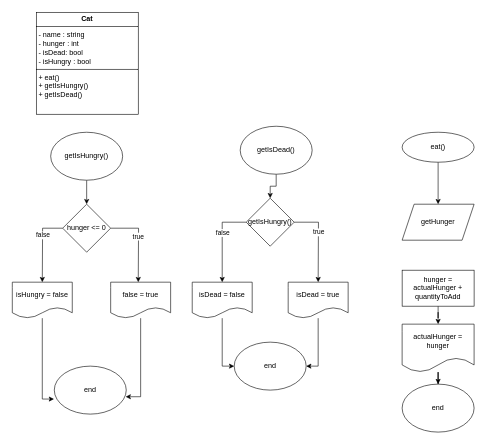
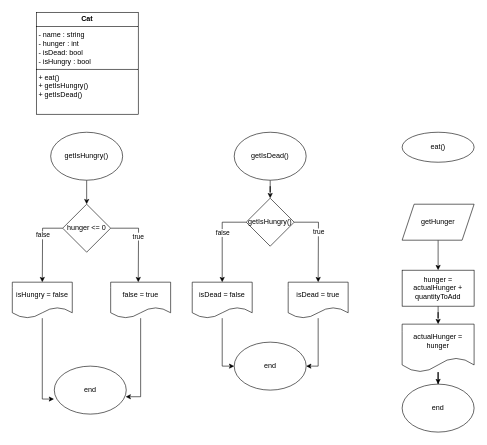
node "getIsDead()": moved (276, 150) -> (270, 156)
edge "eat()" -> "getHunger": removed
edge "getHunger" -> "hunger = actualHunger + quantityToAdd": added
